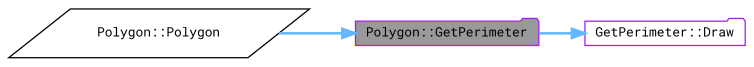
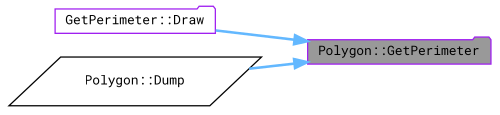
node "Polygon::Polygon": label "Polygon::Polygon" -> "Polygon::Dump"
edge "Polygon::GetPerimeter" -> "GetPerimeter::Draw": reversed
